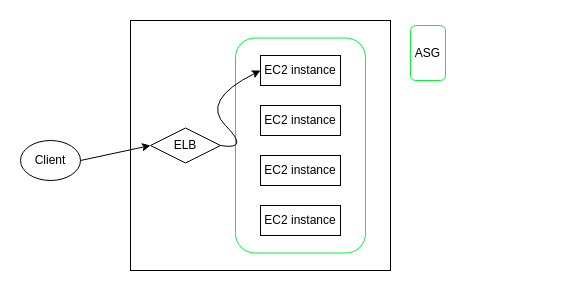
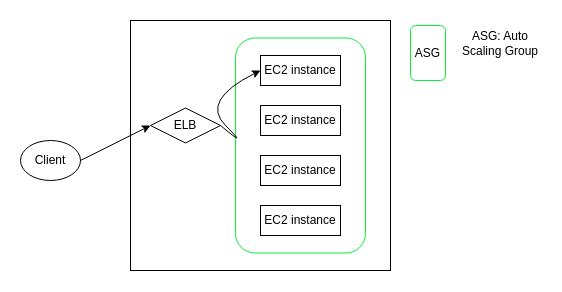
node "ASG: Auto Scaling Group": added
node "ELB": moved (186, 146) -> (186, 126)
